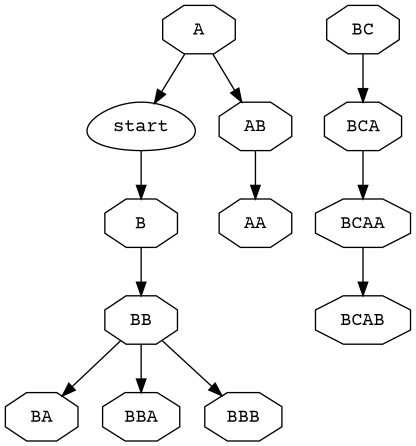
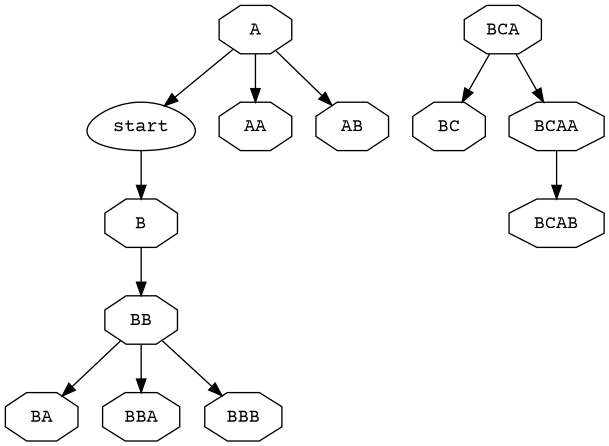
edge "BC" -> "BCA": reversed
edge "AB" -> "AA": now "A" -> "AA"
